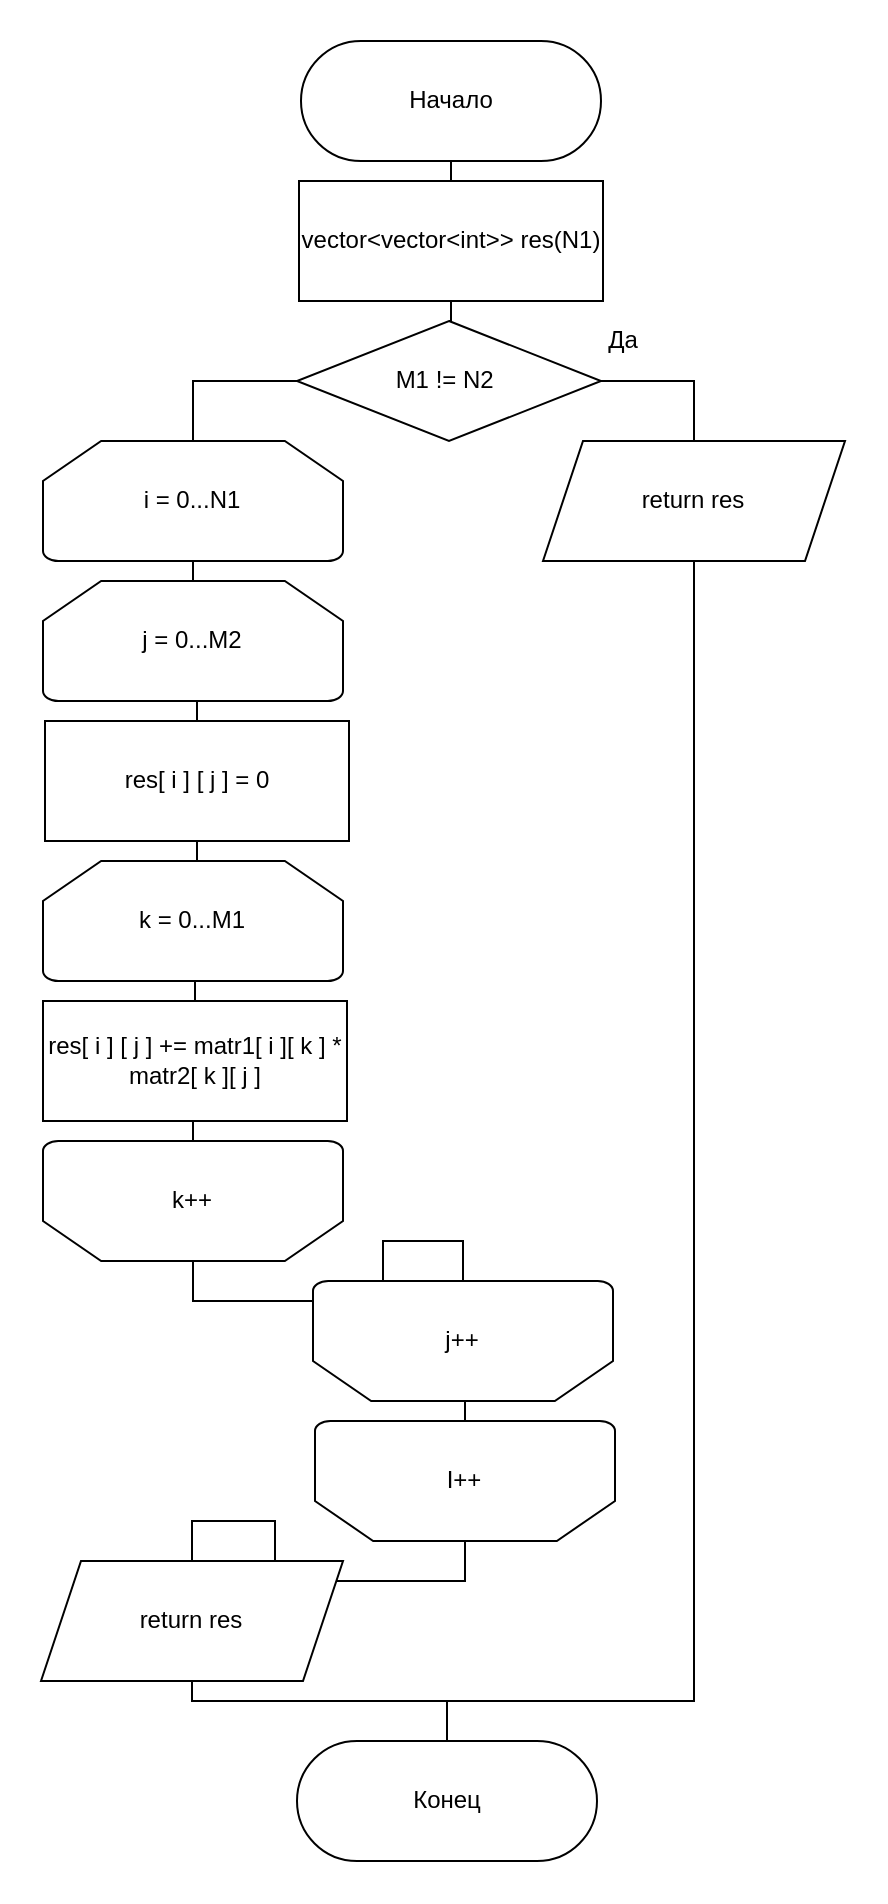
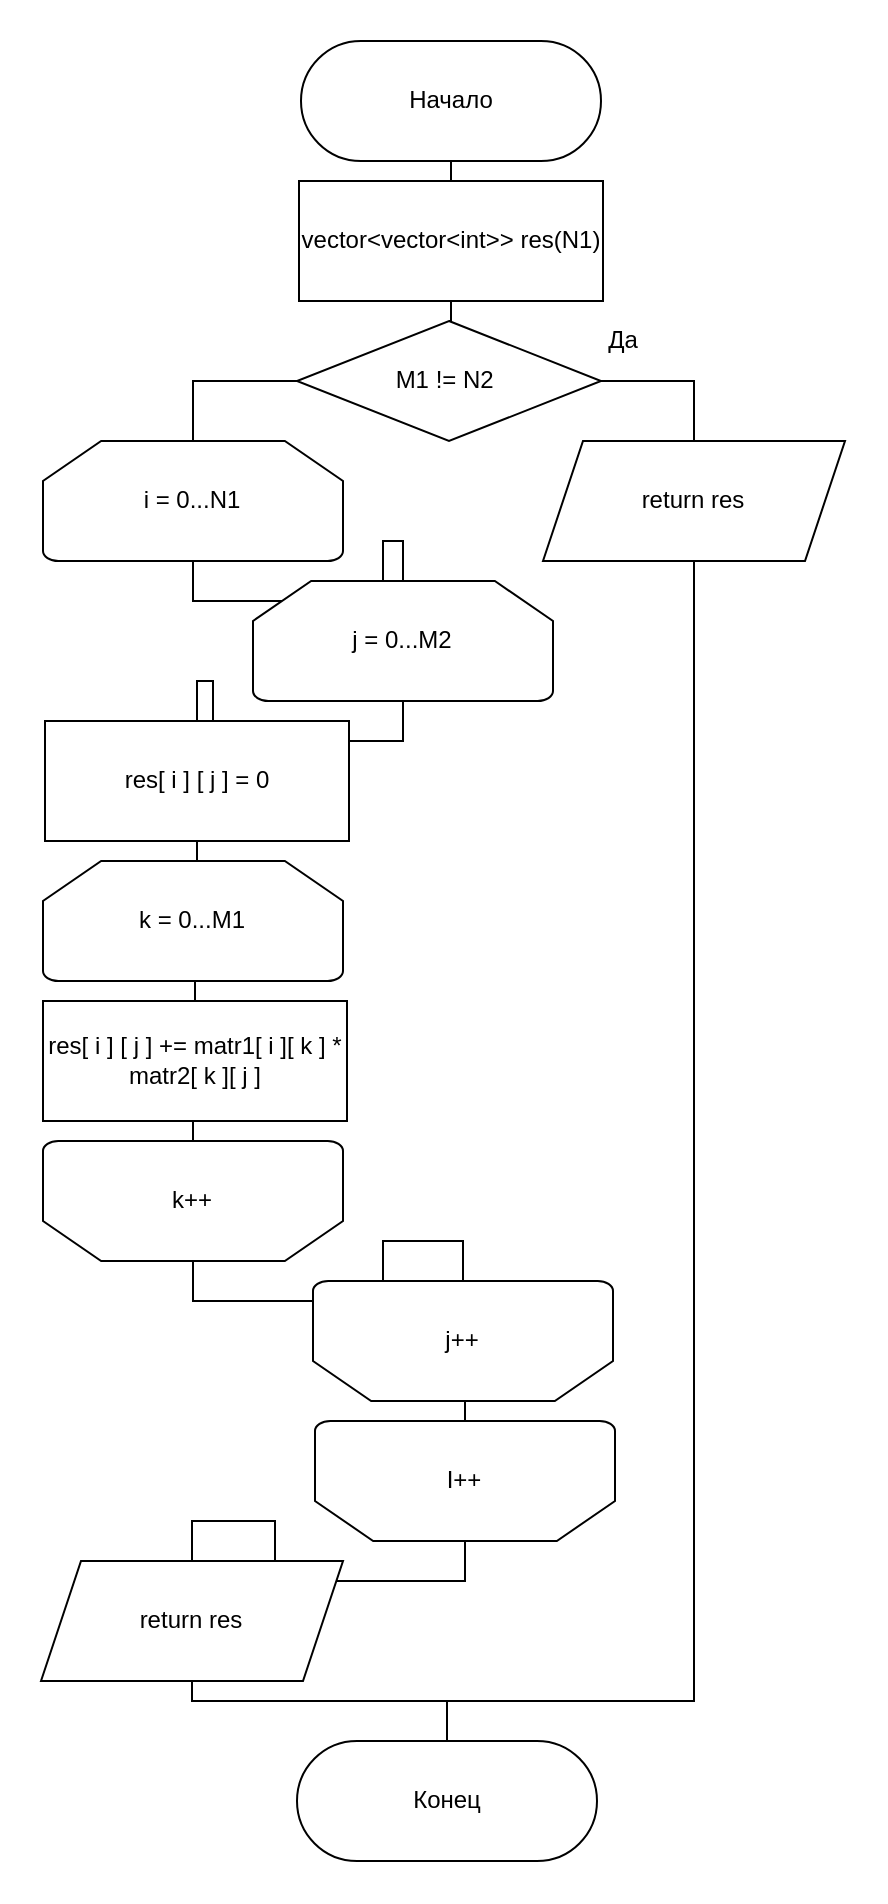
node "j = 0...M2": moved (193, 641) -> (403, 641)
